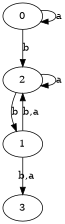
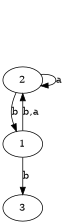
node "0": removed
edge "1" -> "3": label "b,a" -> "b"
